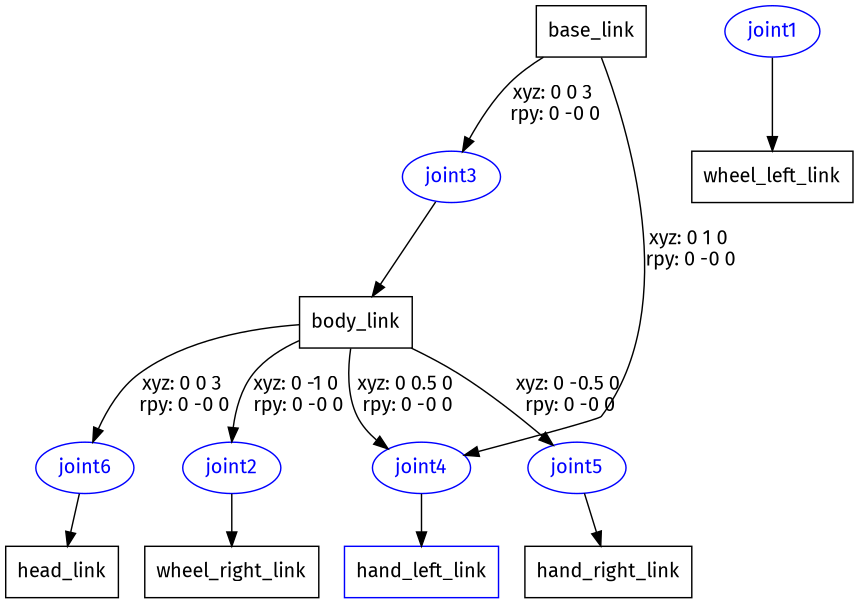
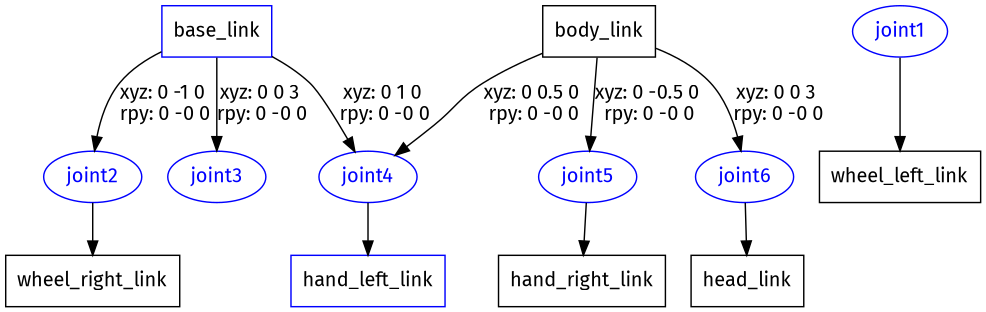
node "base_link": color black -> blue
edge "joint3" -> "body_link": removed
edge "body_link" -> "joint2": now "base_link" -> "joint2"
